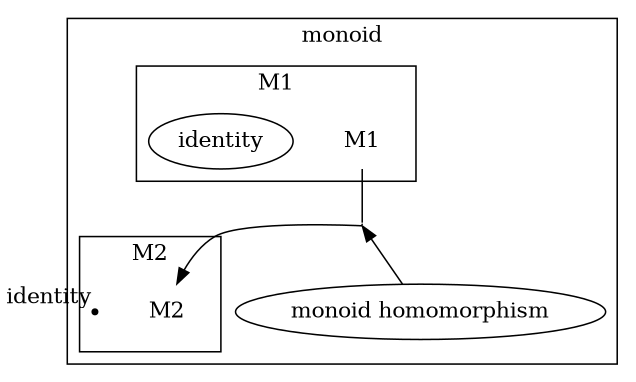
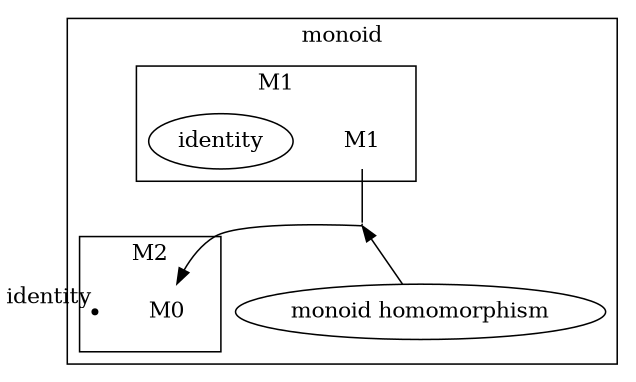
node "M2": label "M2" -> "M0"
